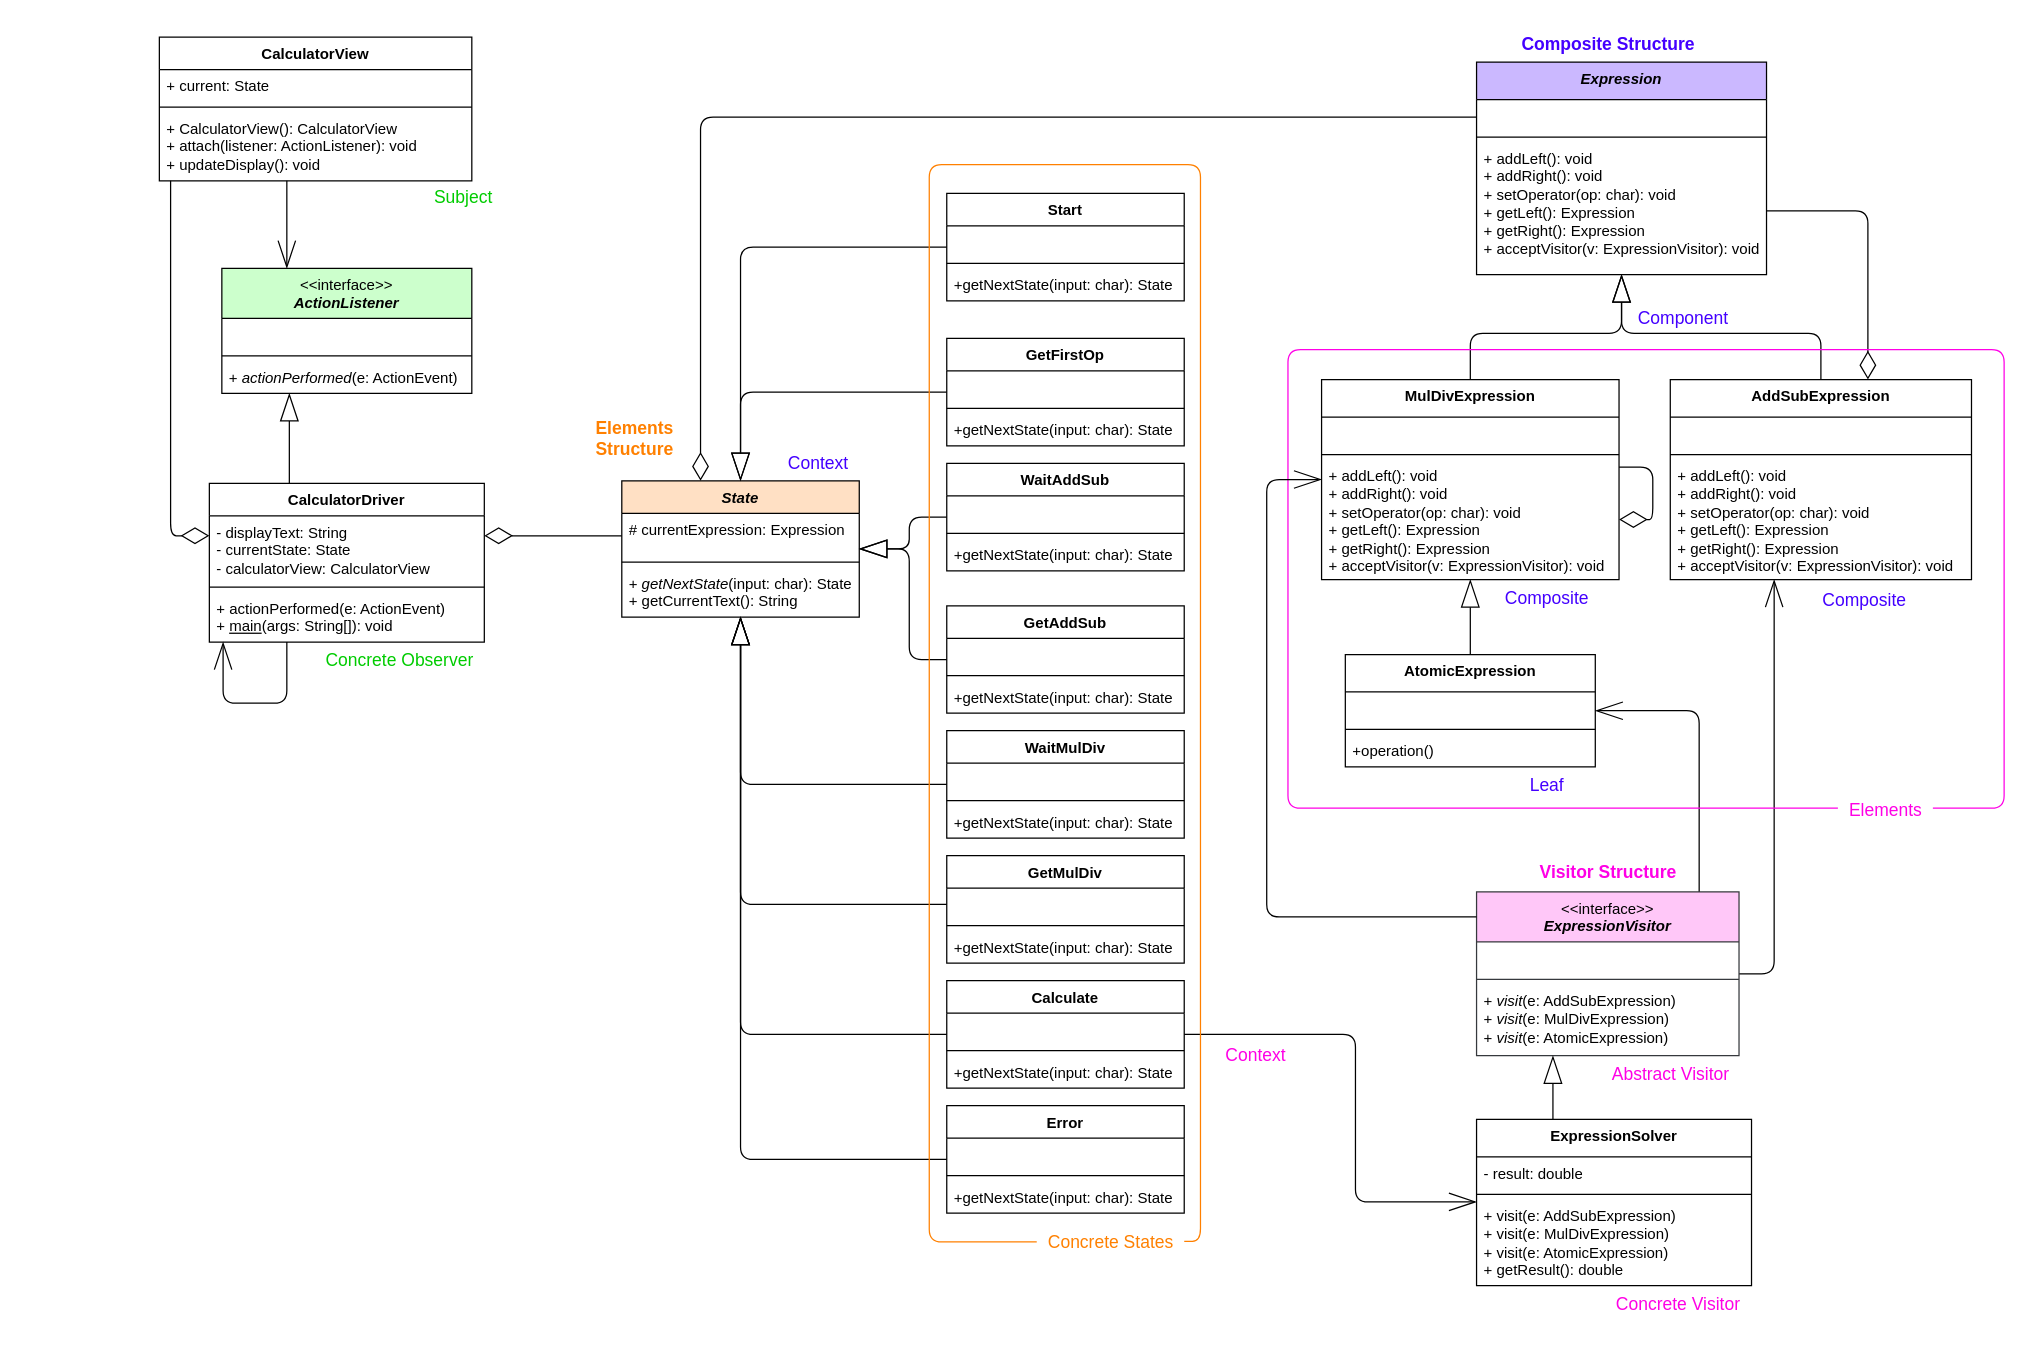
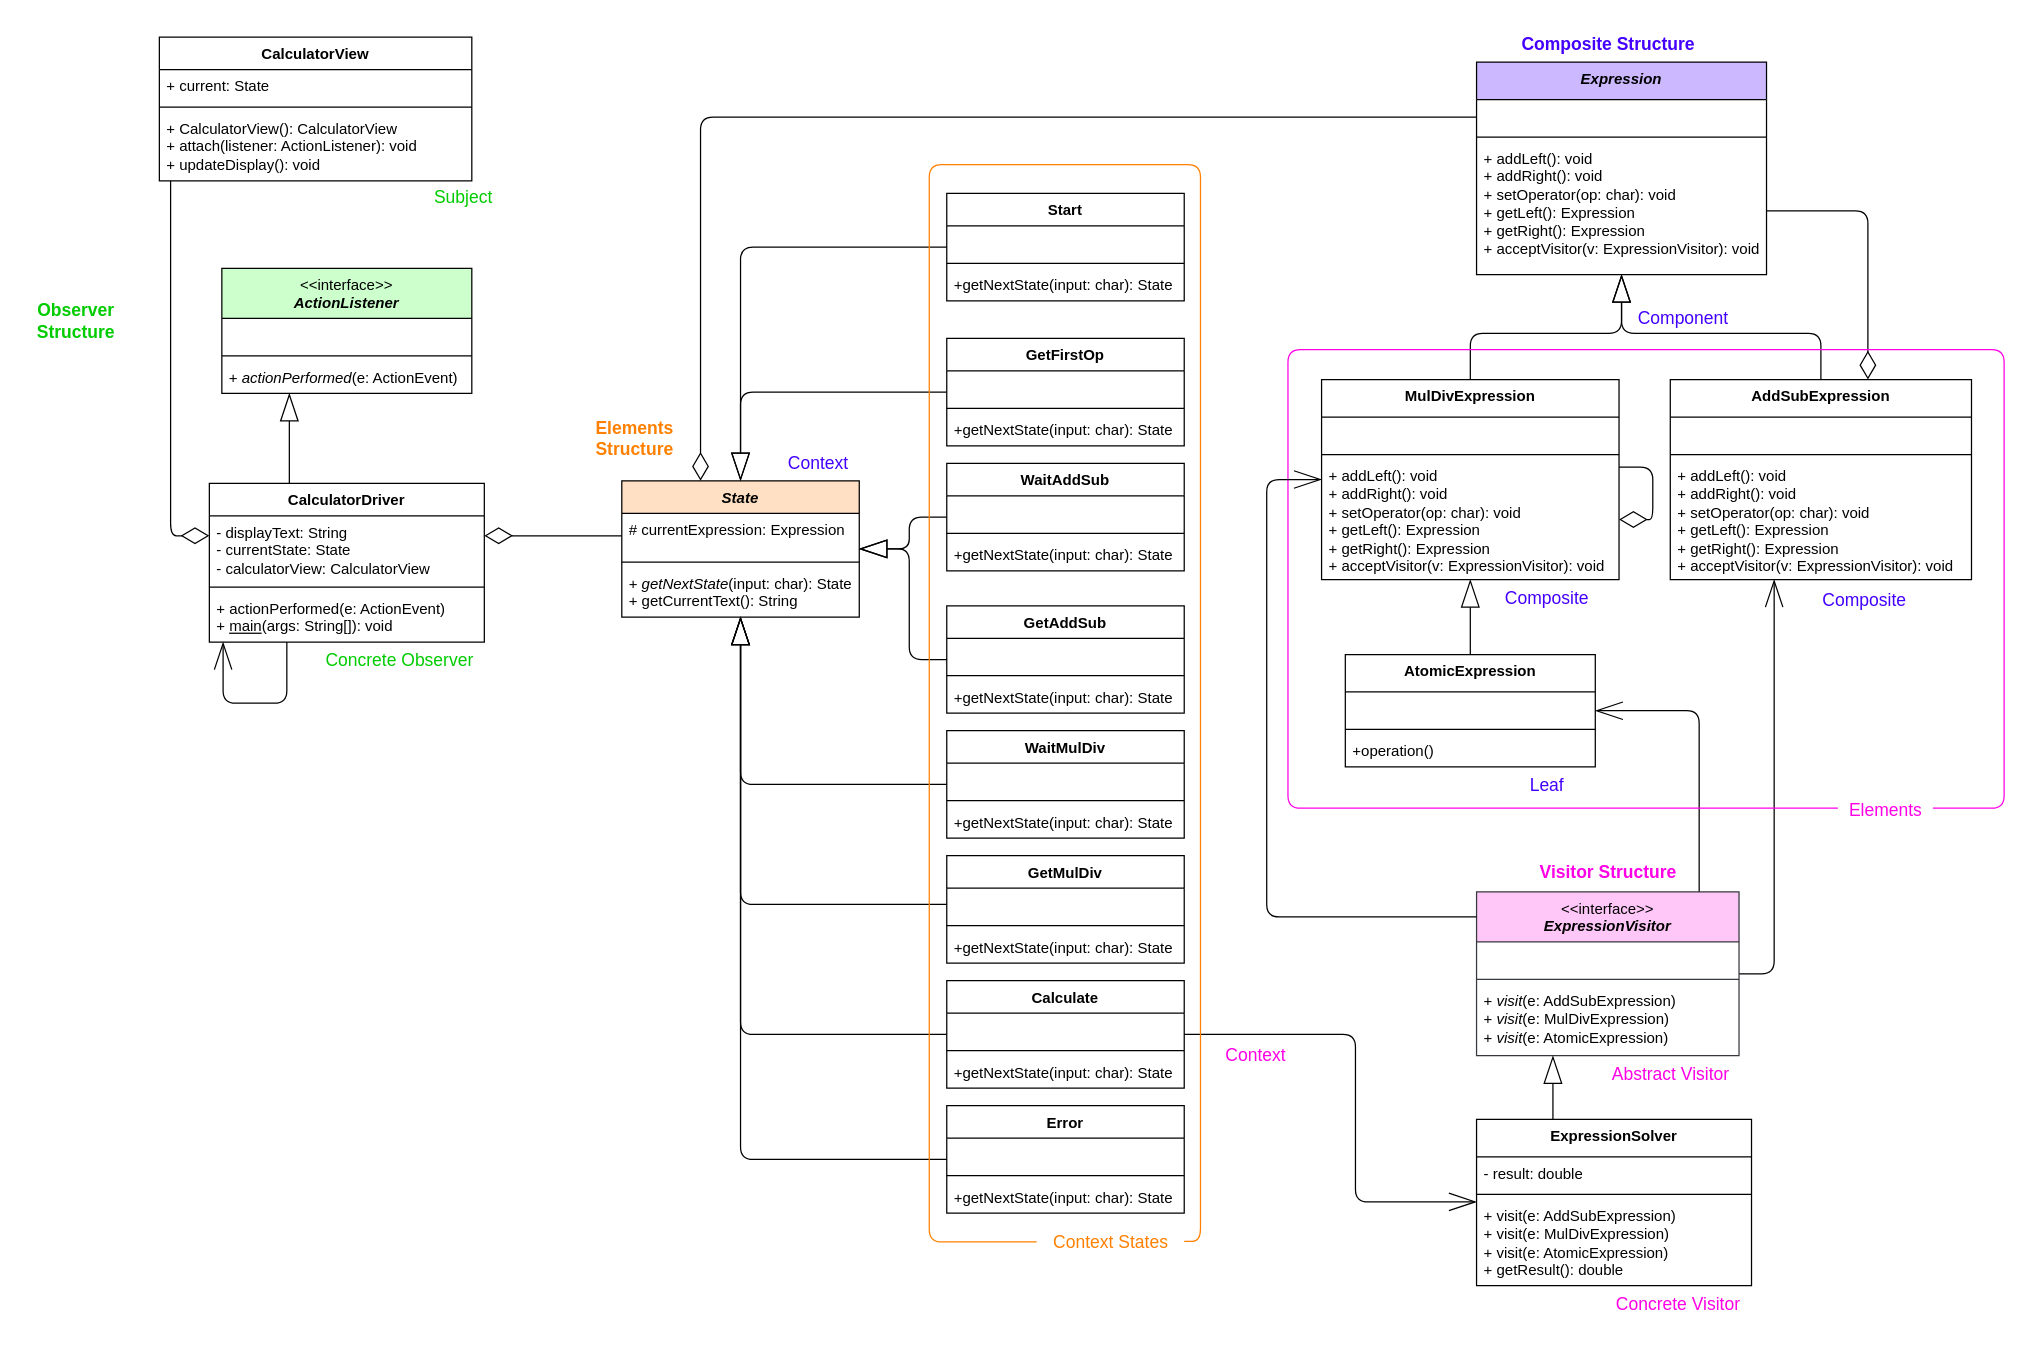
edge "CalculatorView" -> "<<interface>> ActionListener": removed
node "Observer Structure": added
node "Concrete States": label "Concrete States" -> "Context States"
